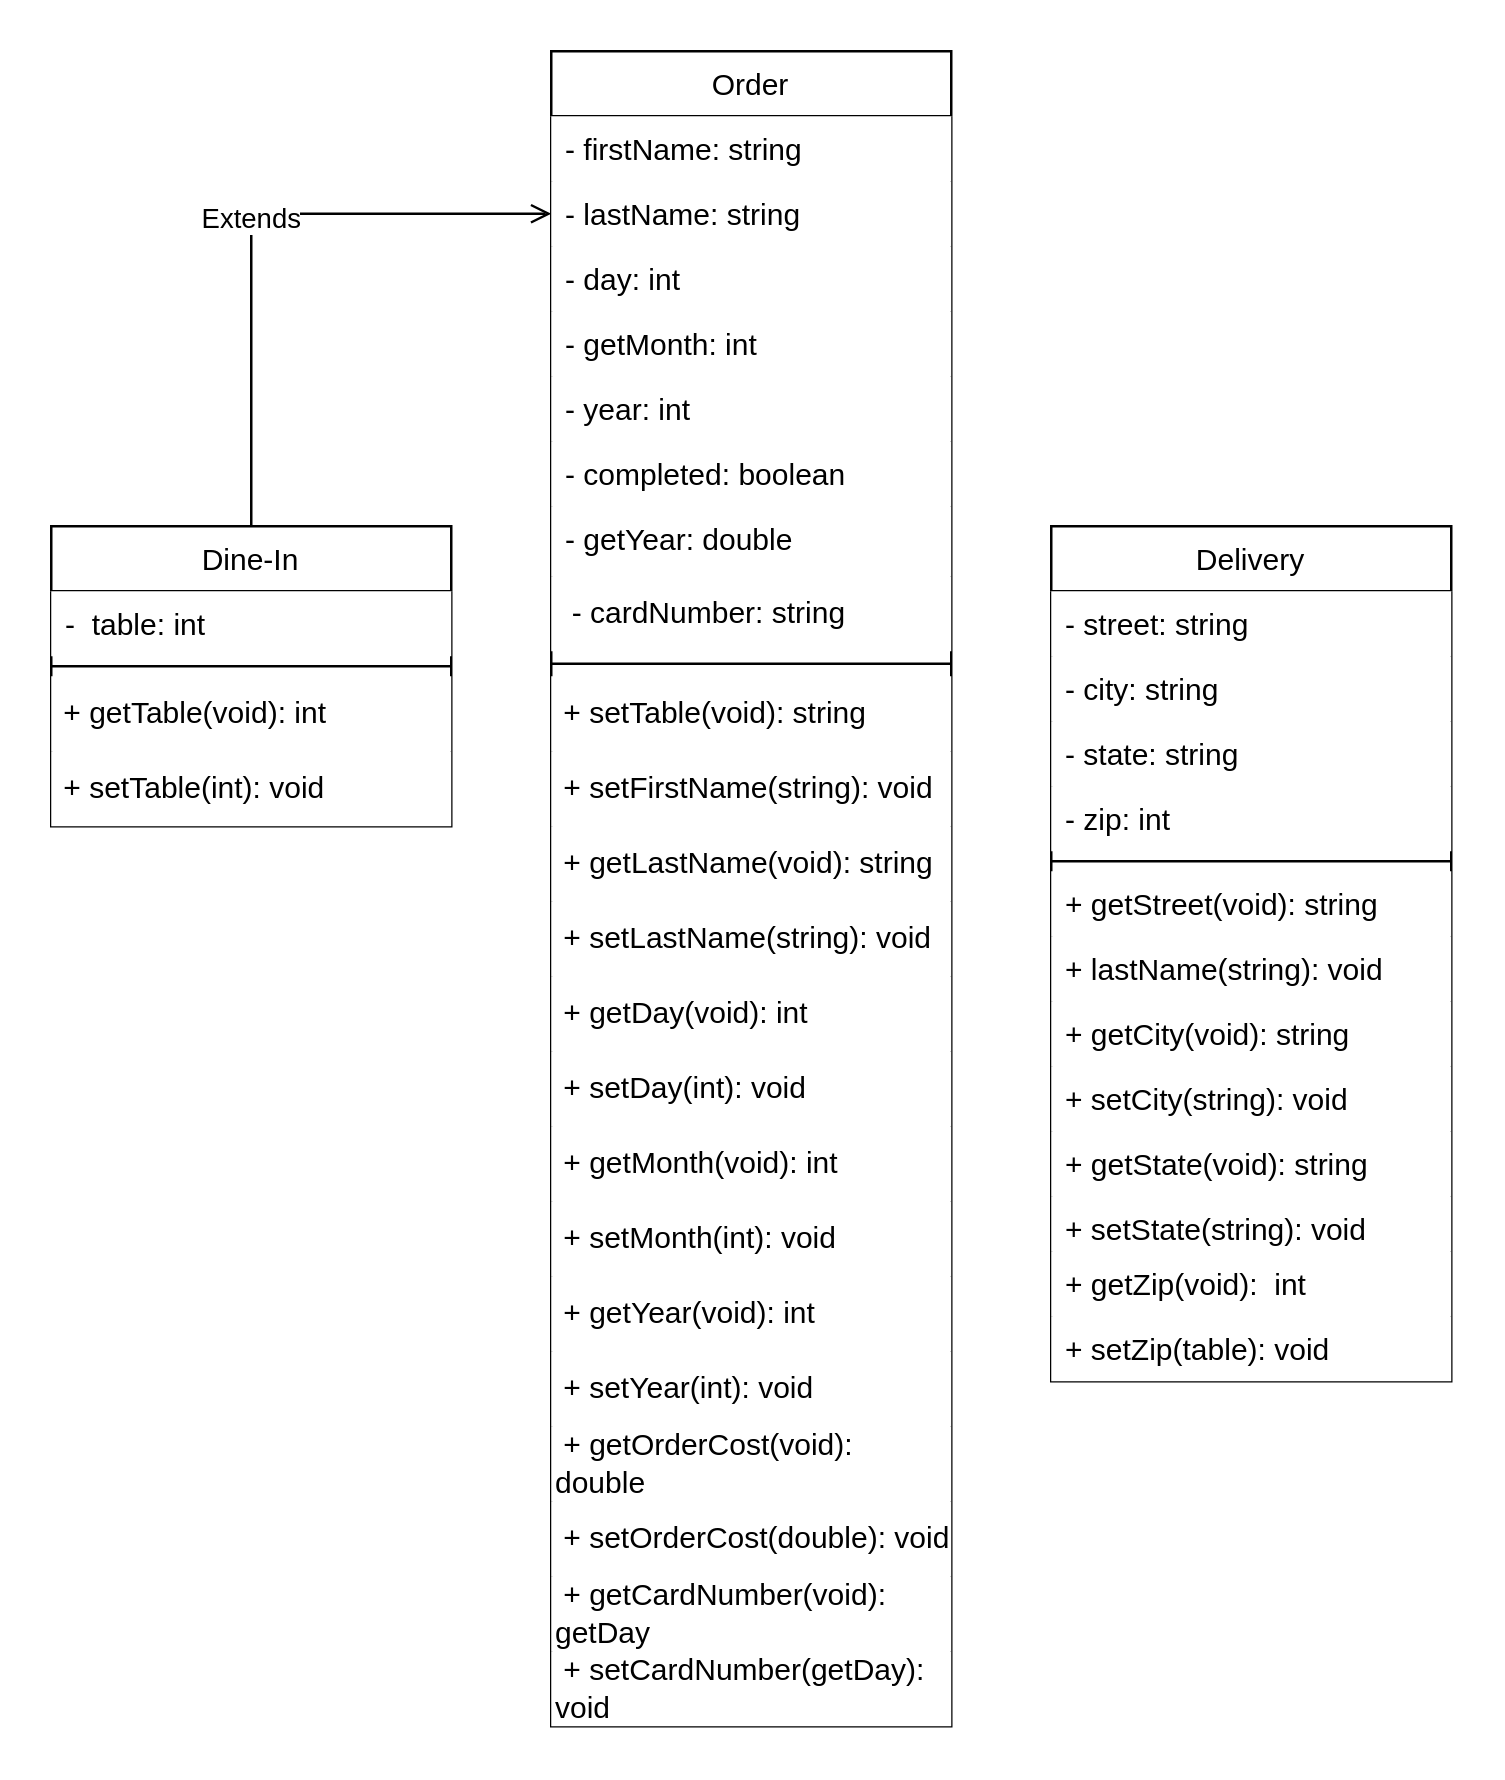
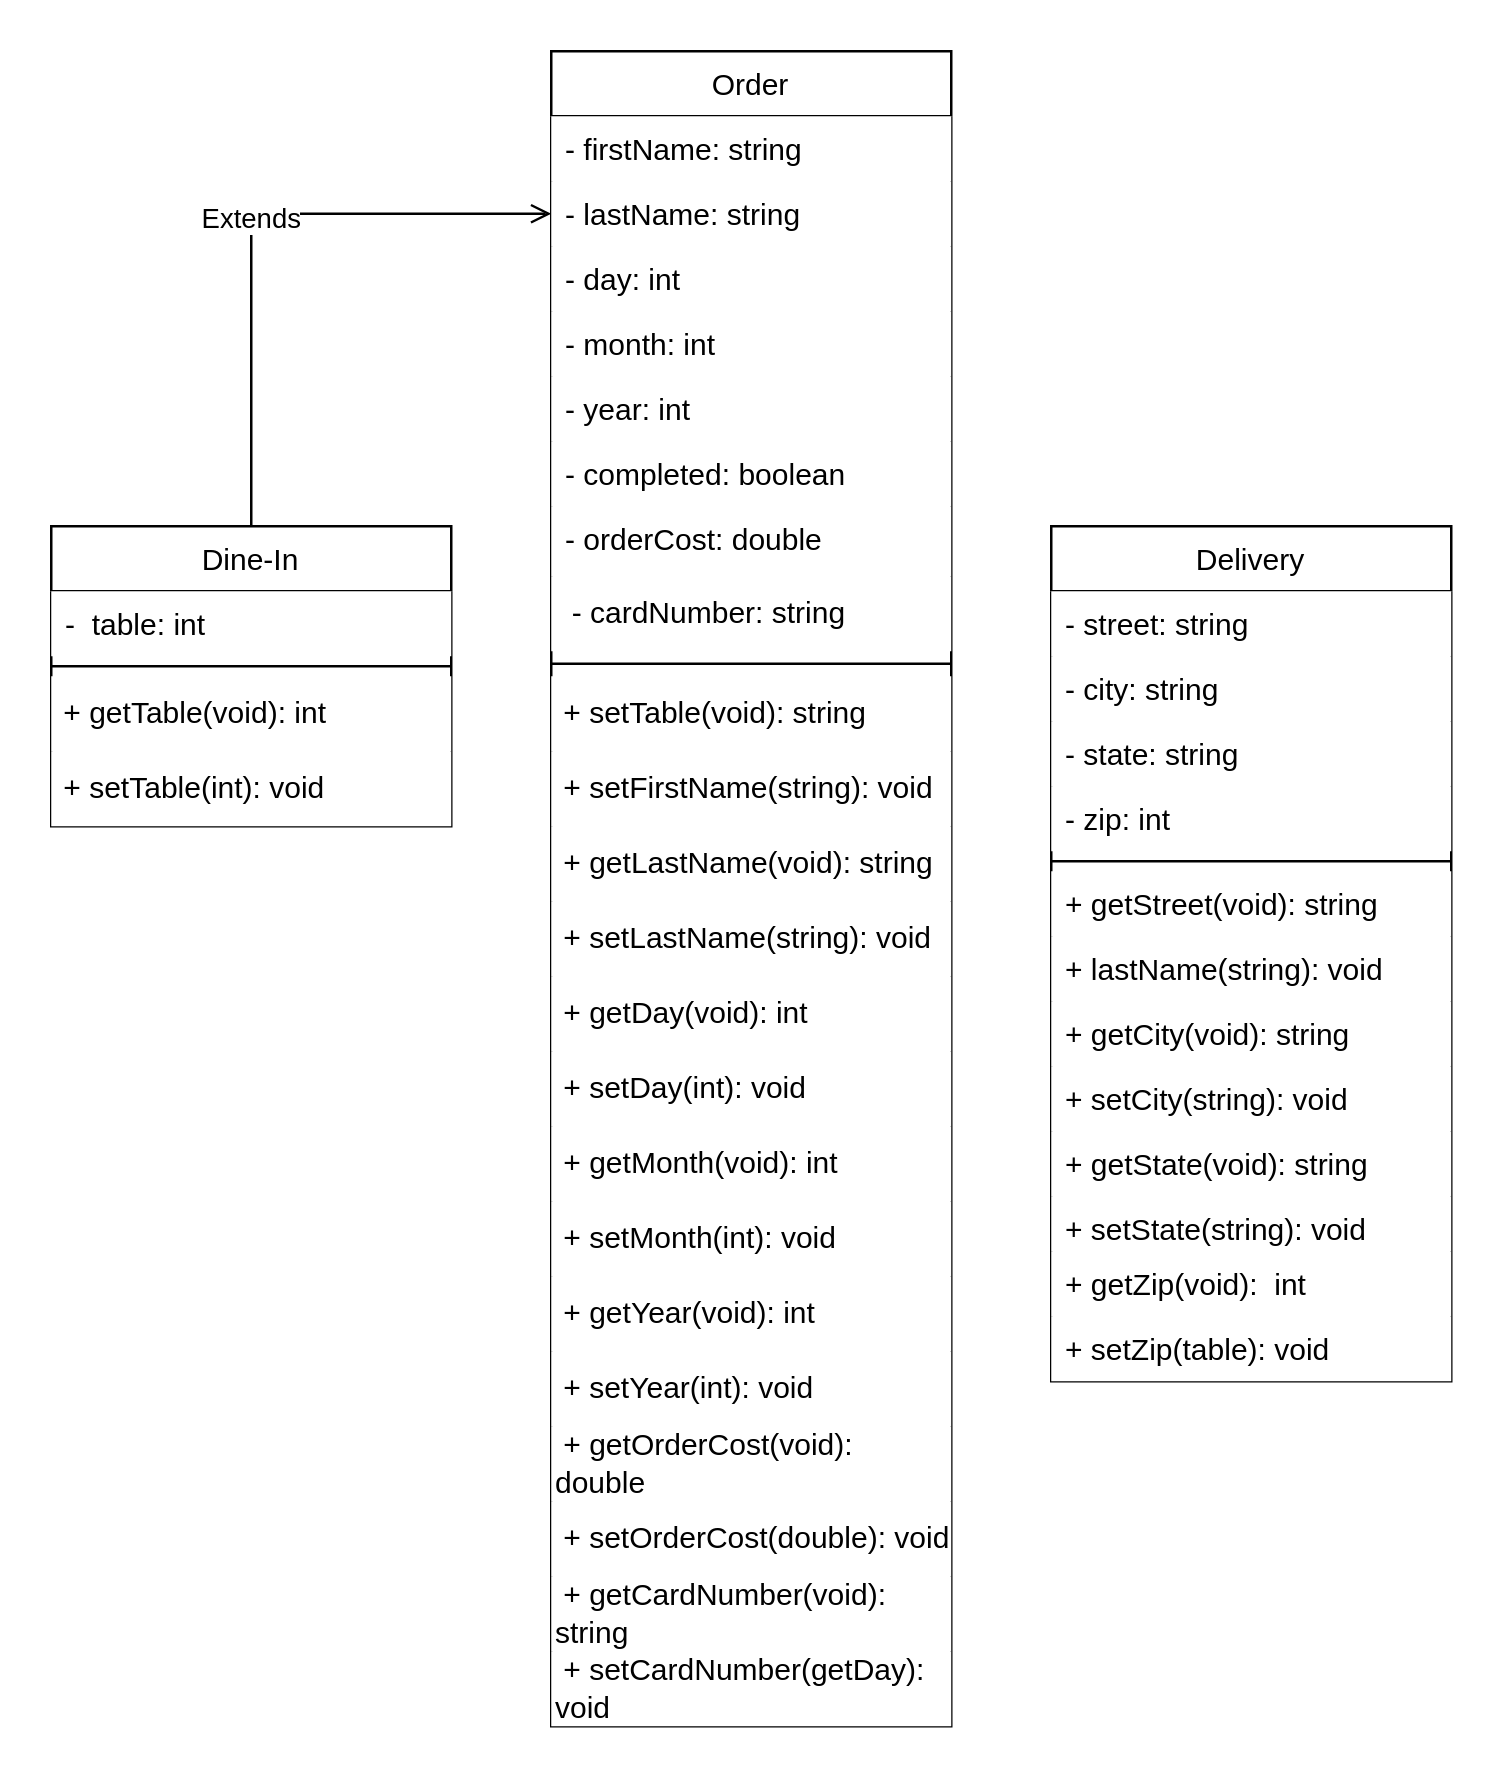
node "- getMonth: int": label "- getMonth: int" -> "- month: int"
node "- getYear: double": label "- getYear: double" -> "- orderCost: double"
node "+ getCardNumber(void): getDay": label "+ getCardNumber(void): getDay" -> "+ getCardNumber(void): string"
